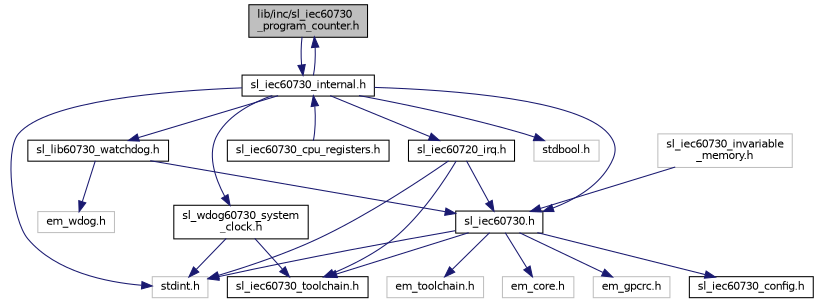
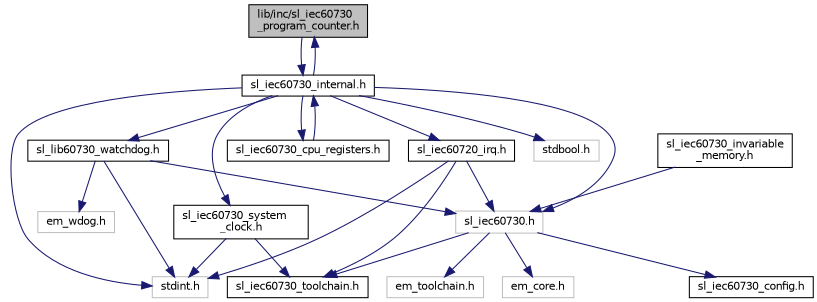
edge "sl_iec60730_internal.h" -> "sl_iec60730_cpu_registers.h": added
node "sl_iec60730_invariable _memory.h": color grey75 -> black
node "sl_wdog60730_system _clock.h": label "sl_wdog60730_system _clock.h" -> "sl_iec60730_system _clock.h"
node "sl_iec60730.h": color black -> grey75
edge "sl_iec60730.h" -> "stdint.h": now "sl_lib60730_watchdog.h" -> "stdint.h"
node "em_gpcrc.h": removed
